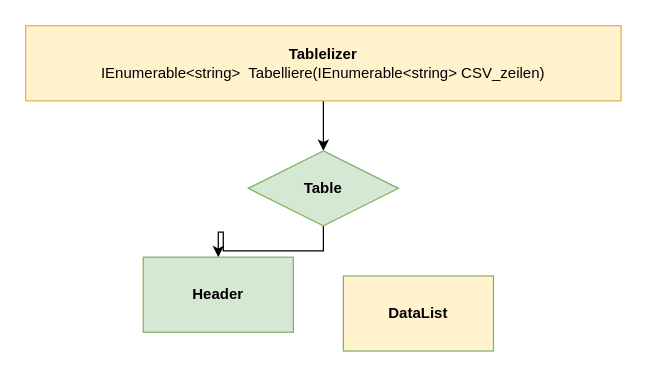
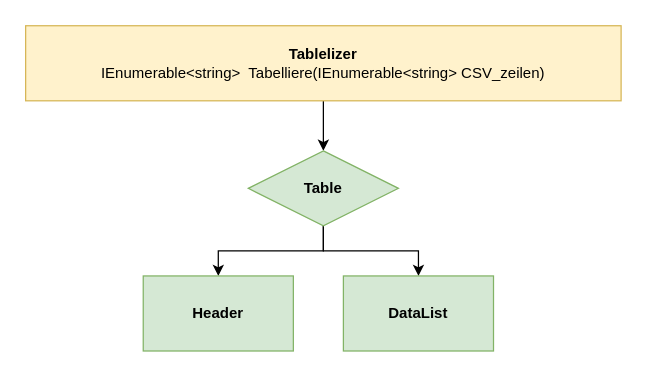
edge "Table" -> "DataList": added
node "Header": moved (218, 294) -> (218, 313)
node "DataList": fillcolor #fff2cc -> #d5e8d4
